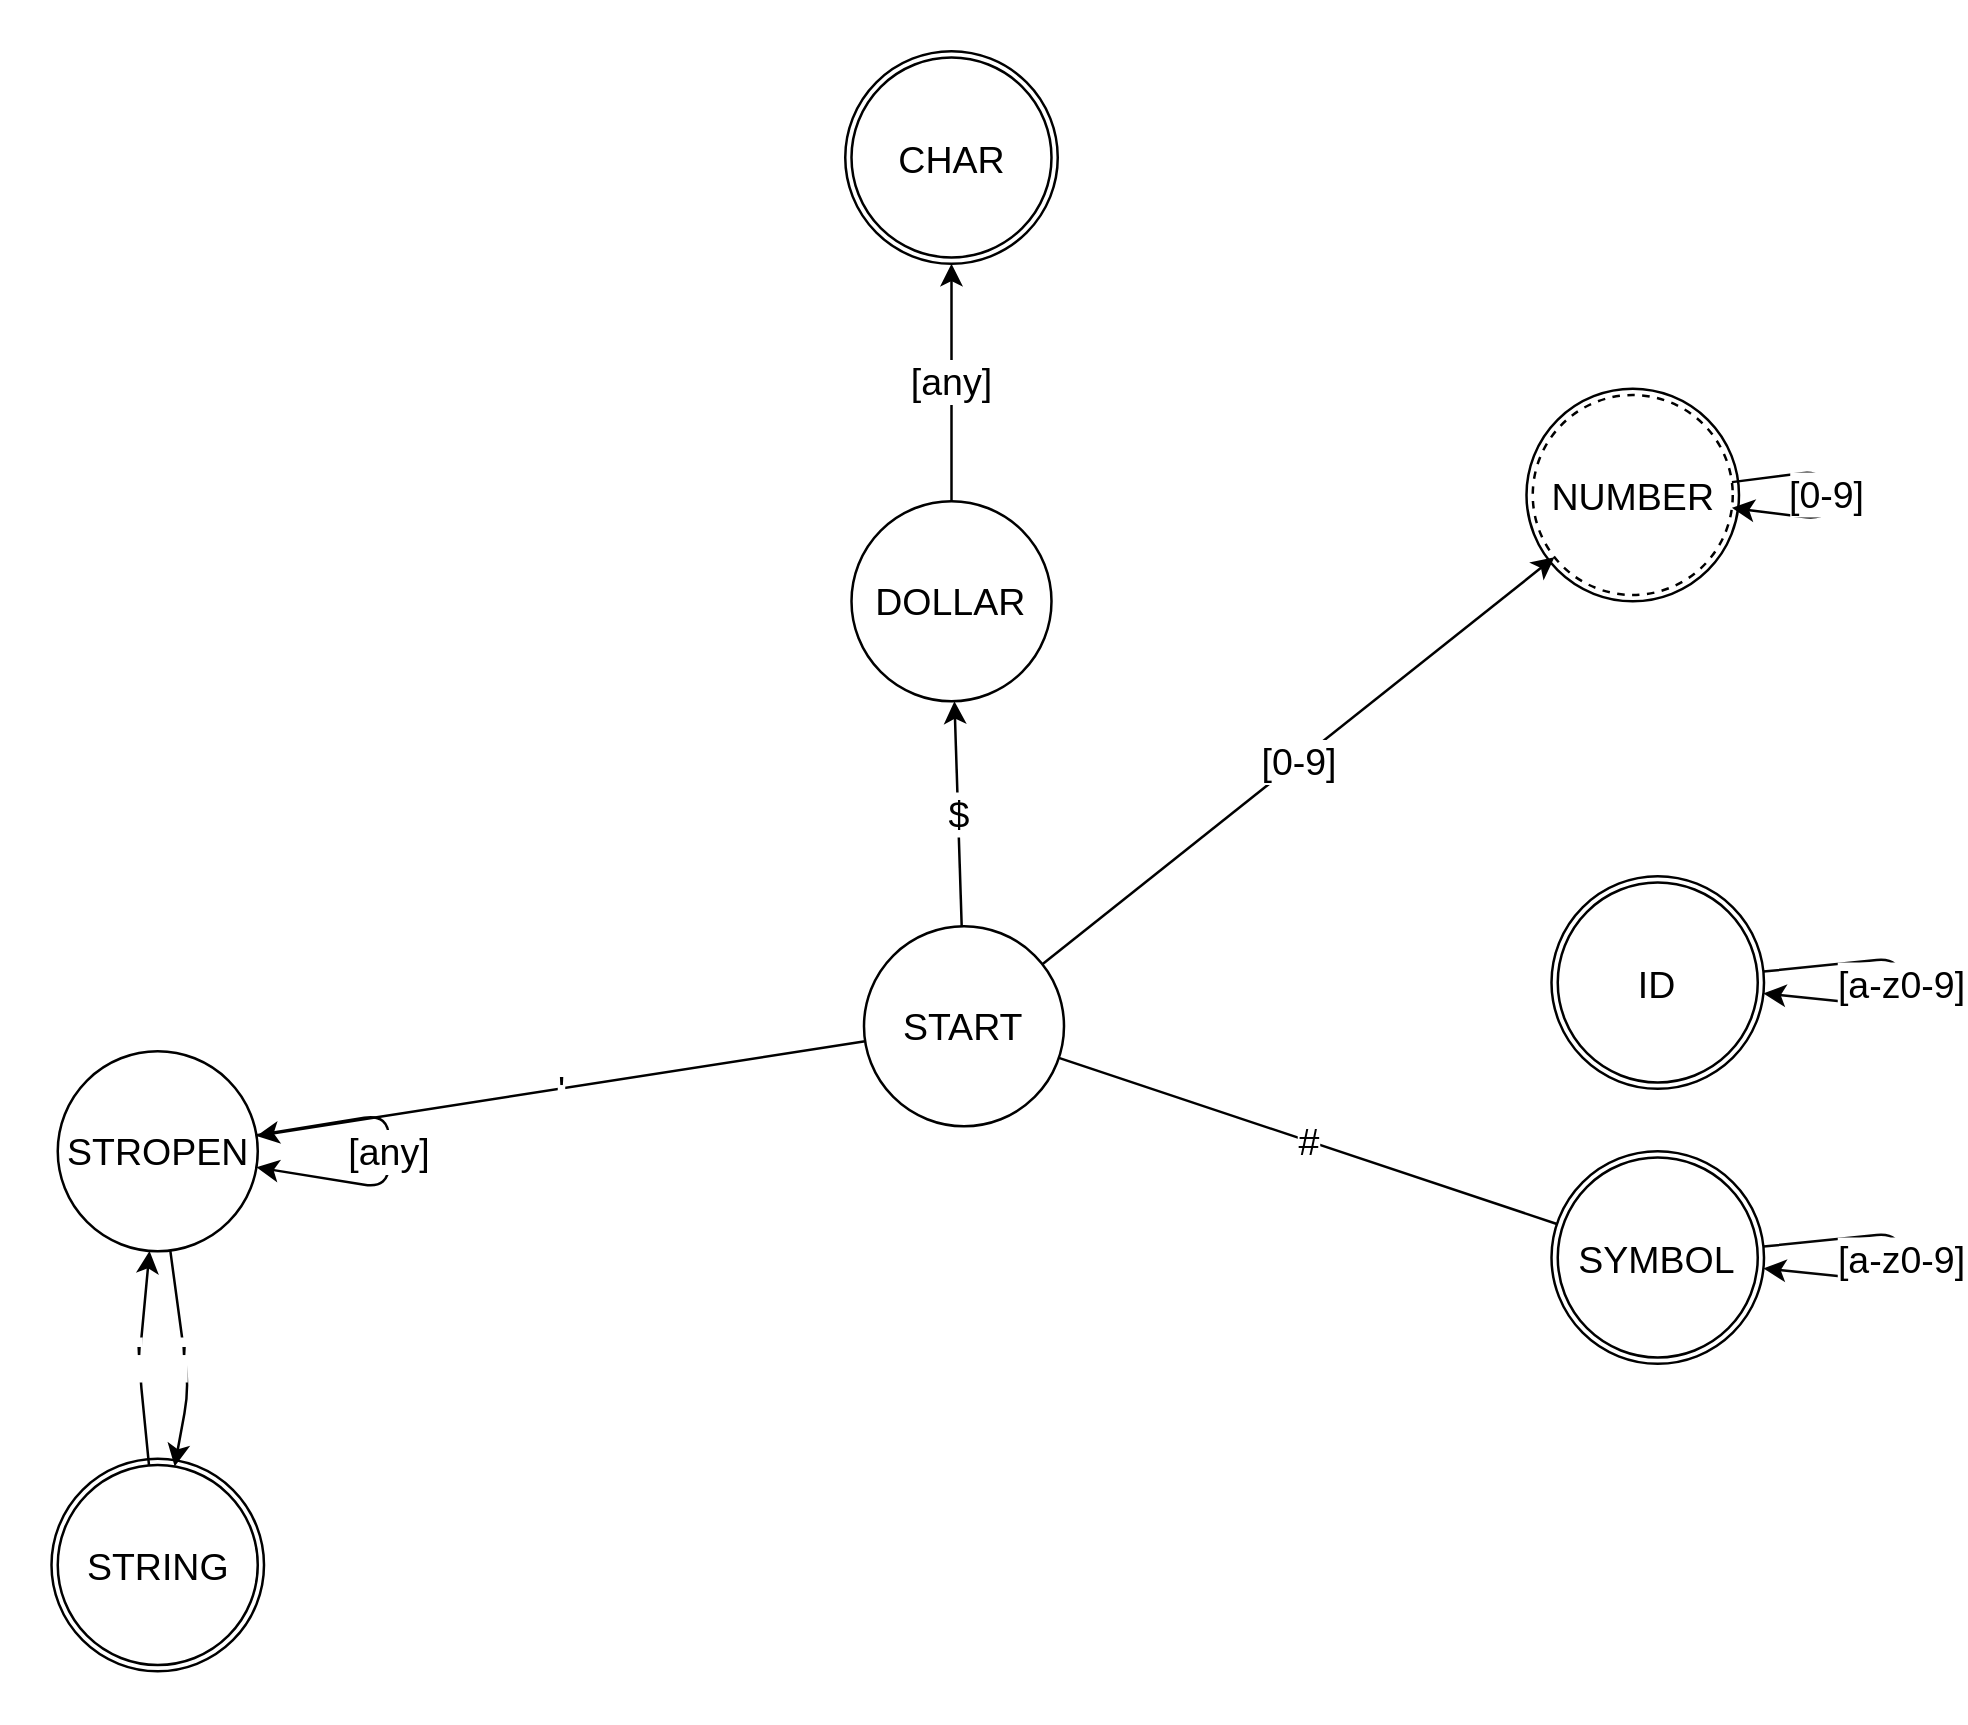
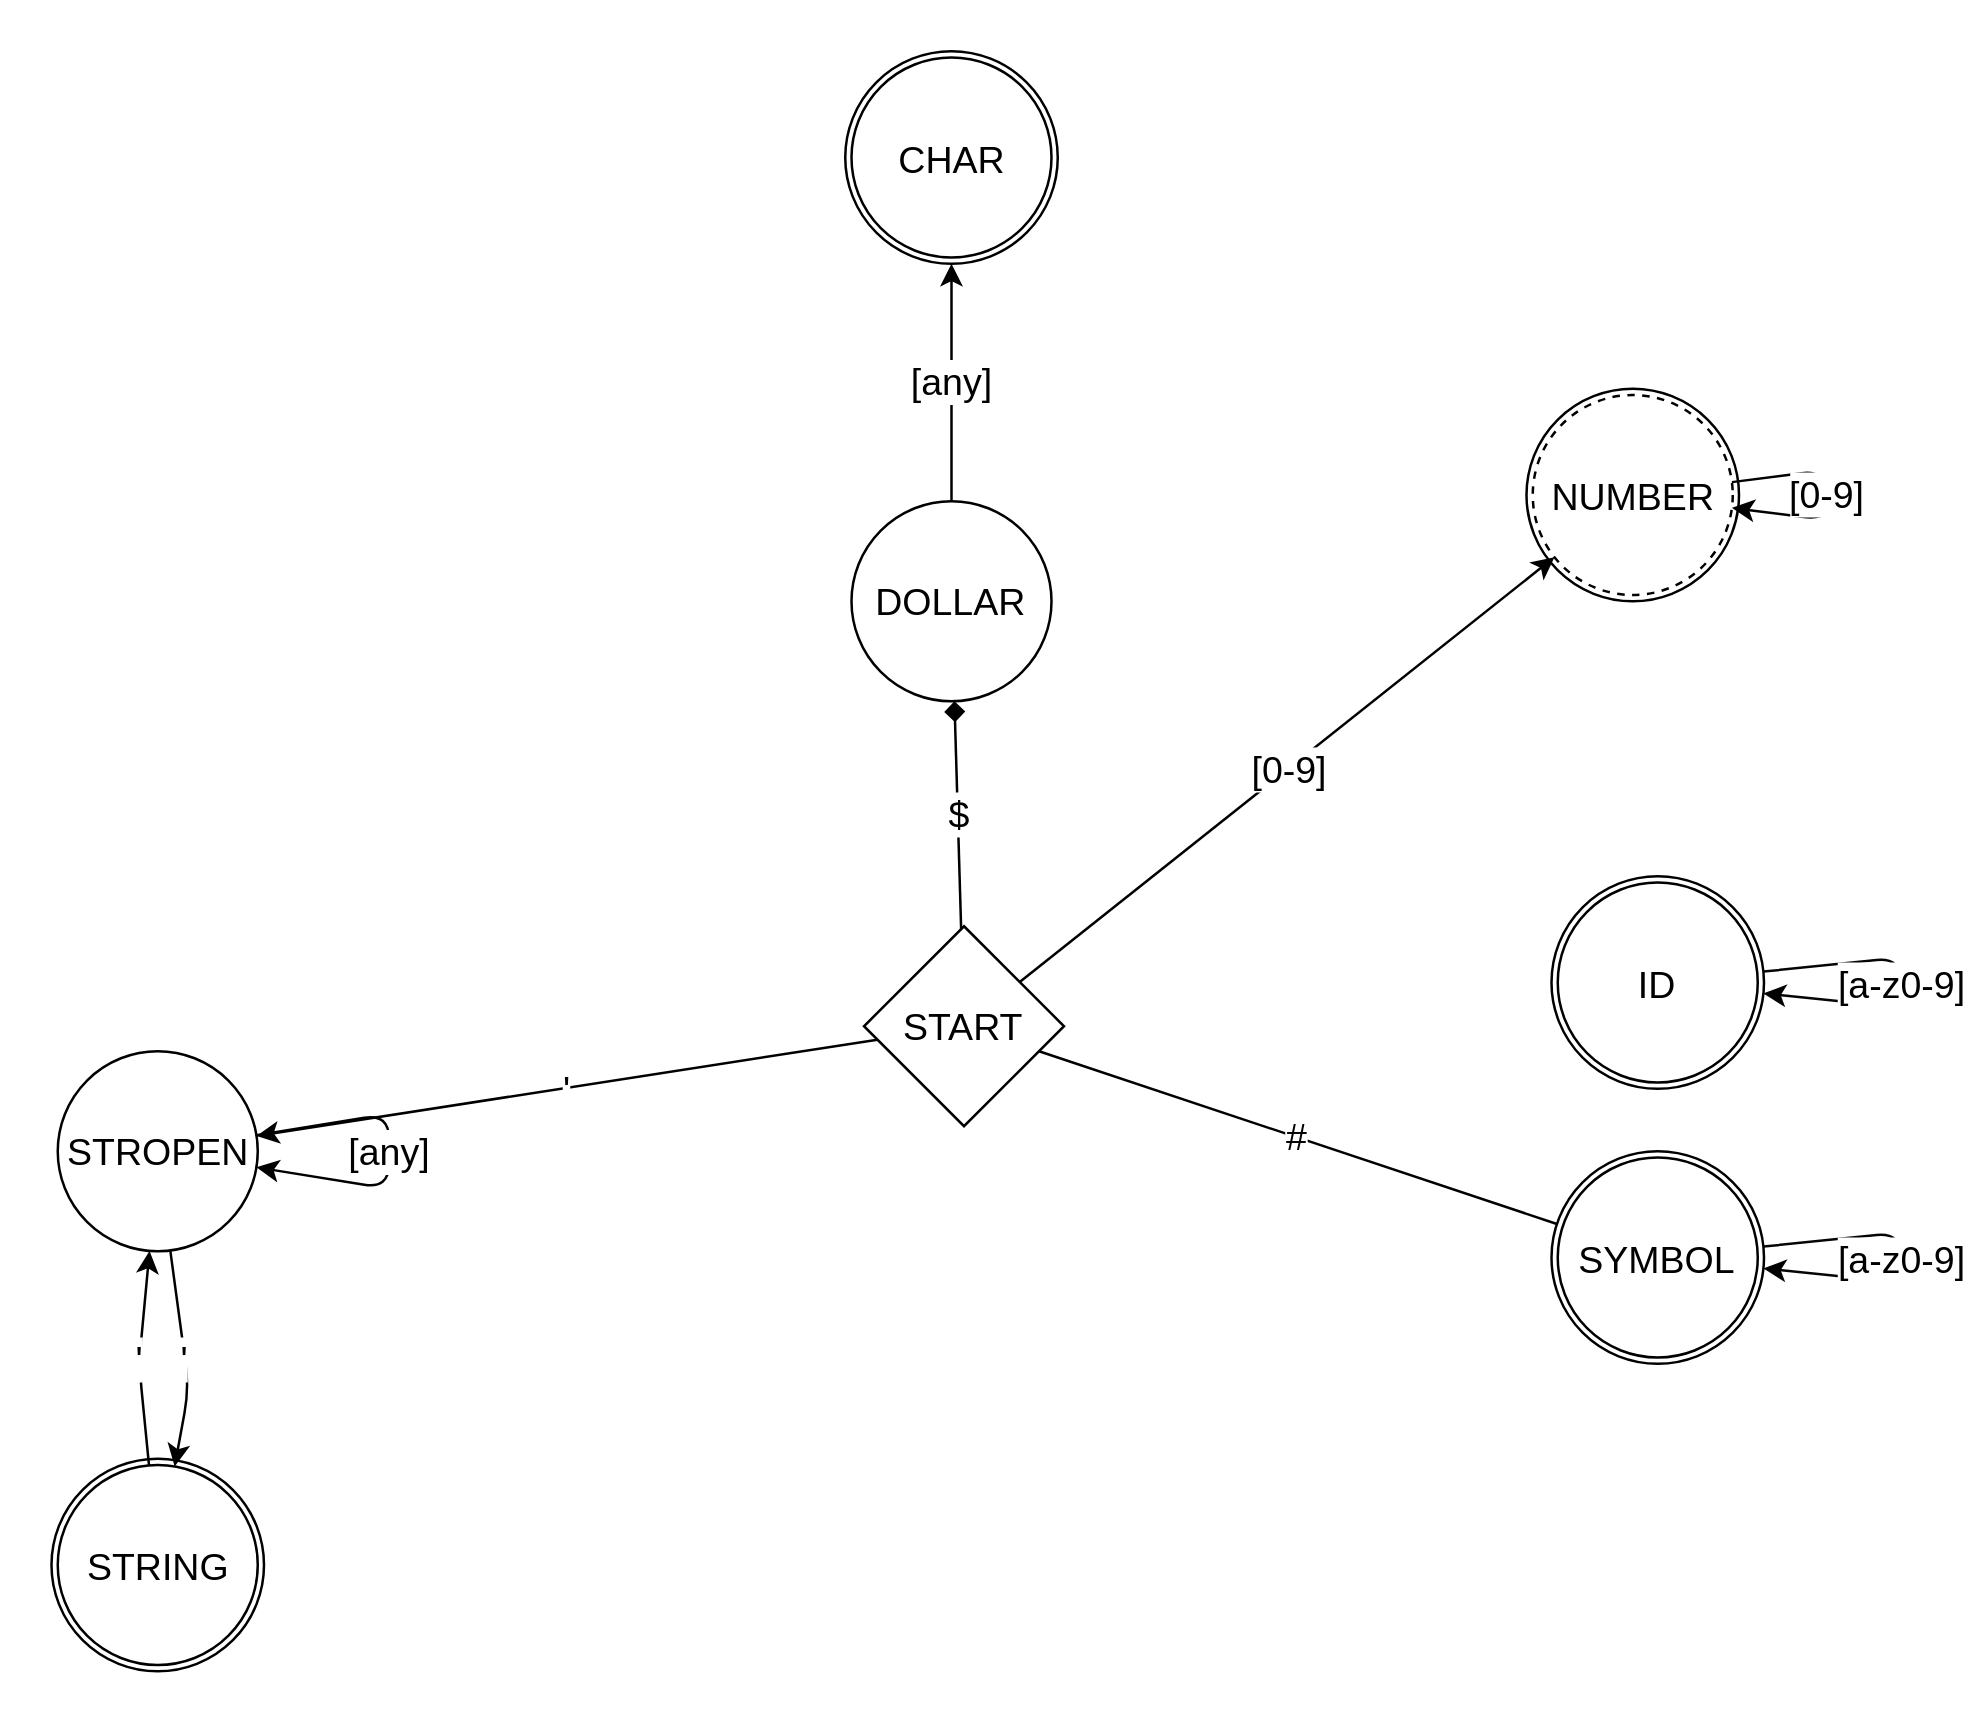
edge "START" -> "DOLLAR": arrowhead classic -> diamond
node "START": shape ellipse -> diamond
